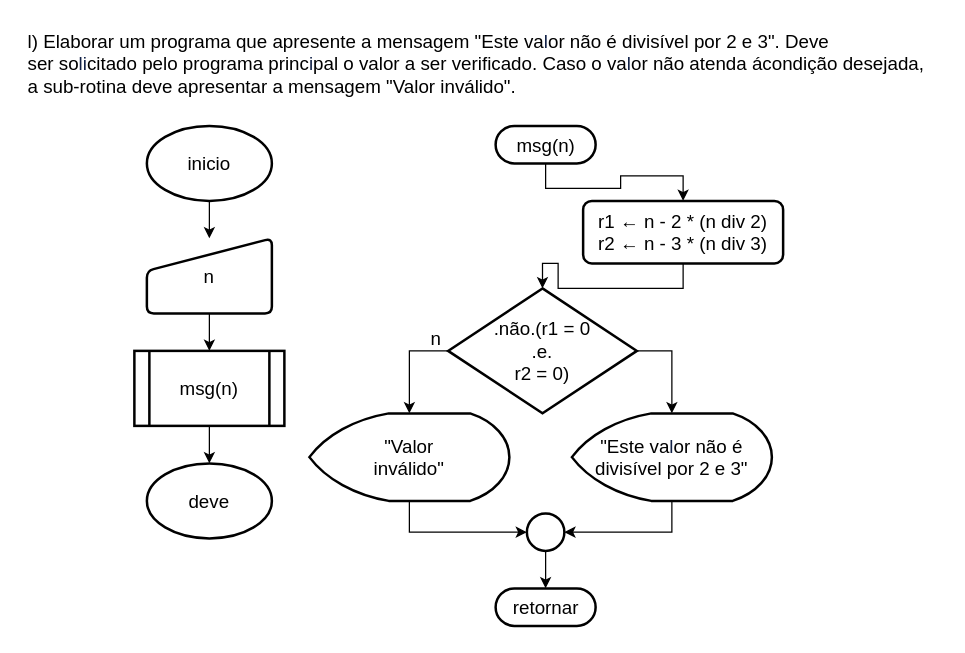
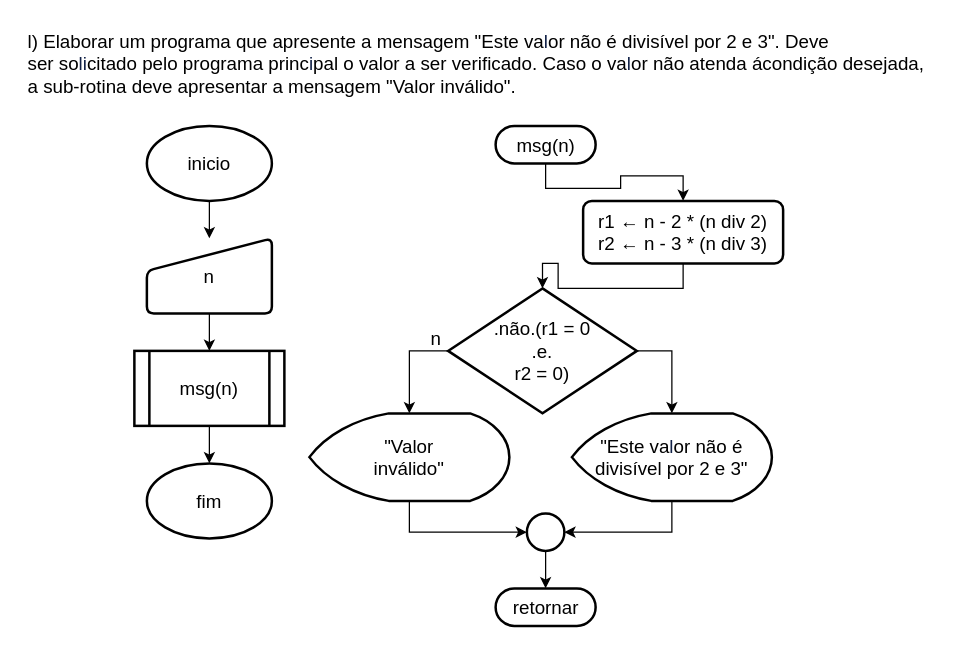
node "deve": label "deve" -> "fim"
